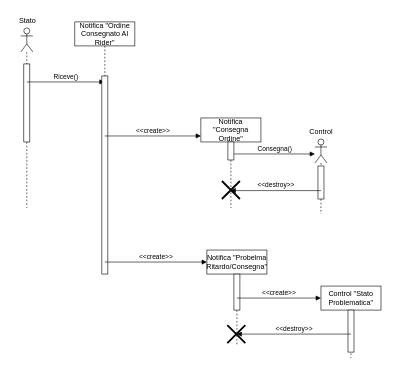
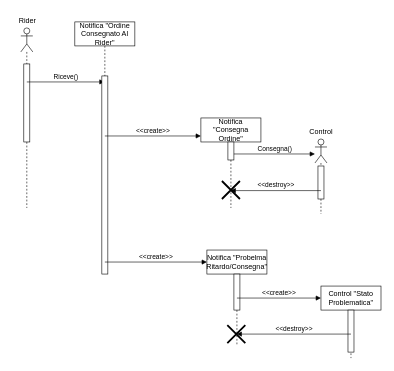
node "Stato": label "Stato" -> "Rider"
